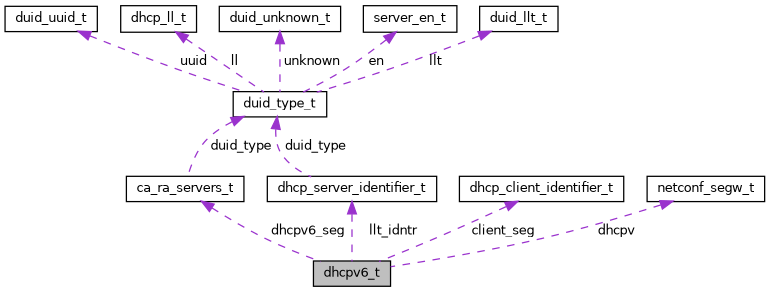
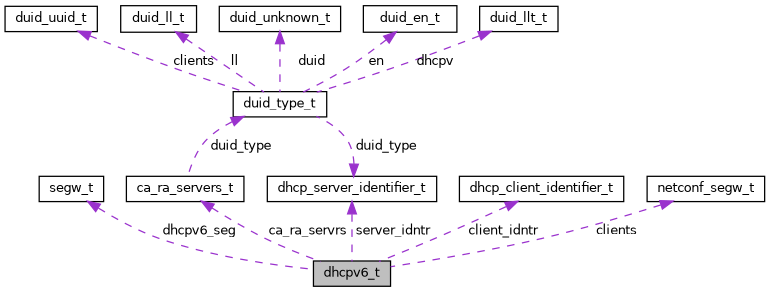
node "dhcp_ll_t": label "dhcp_ll_t" -> "duid_ll_t"
node "server_en_t": label "server_en_t" -> "duid_en_t"
edge "duid_type_t" -> "duid_uuid_t": label " uuid" -> " clients"
edge "duid_type_t" -> "duid_unknown_t": label " unknown" -> " duid"
edge "duid_type_t" -> "duid_llt_t": label " llt" -> " dhcpv"
edge "dhcp_server_identifier_t" -> "duid_type_t": reversed
node "segw_t": added
edge "dhcpv6_t" -> "ca_ra_servers_t": label " dhcpv6_seg" -> " ca_ra_servrs"
edge "dhcpv6_t" -> "dhcp_server_identifier_t": label " llt_idntr" -> " server_idntr"
edge "dhcpv6_t" -> "dhcp_client_identifier_t": label " client_seg" -> " client_idntr"
edge "dhcpv6_t" -> "netconf_segw_t": label " dhcpv" -> " clients"
